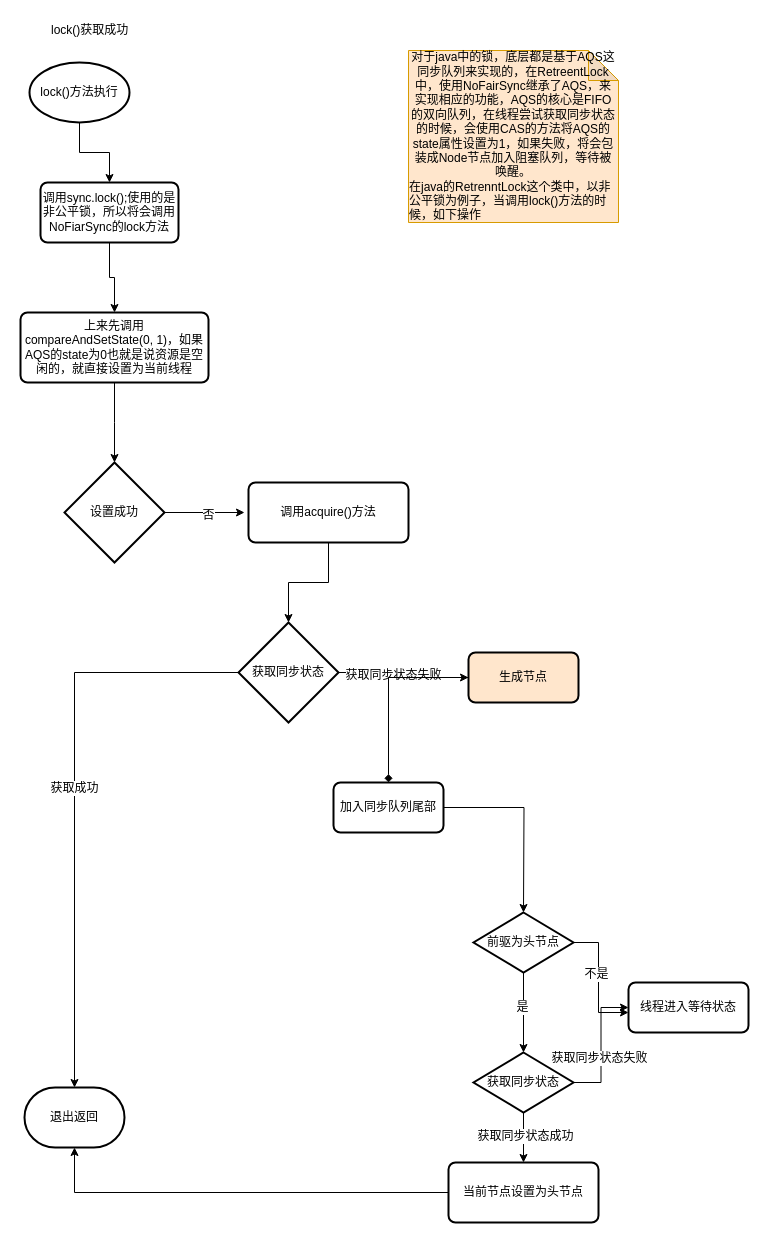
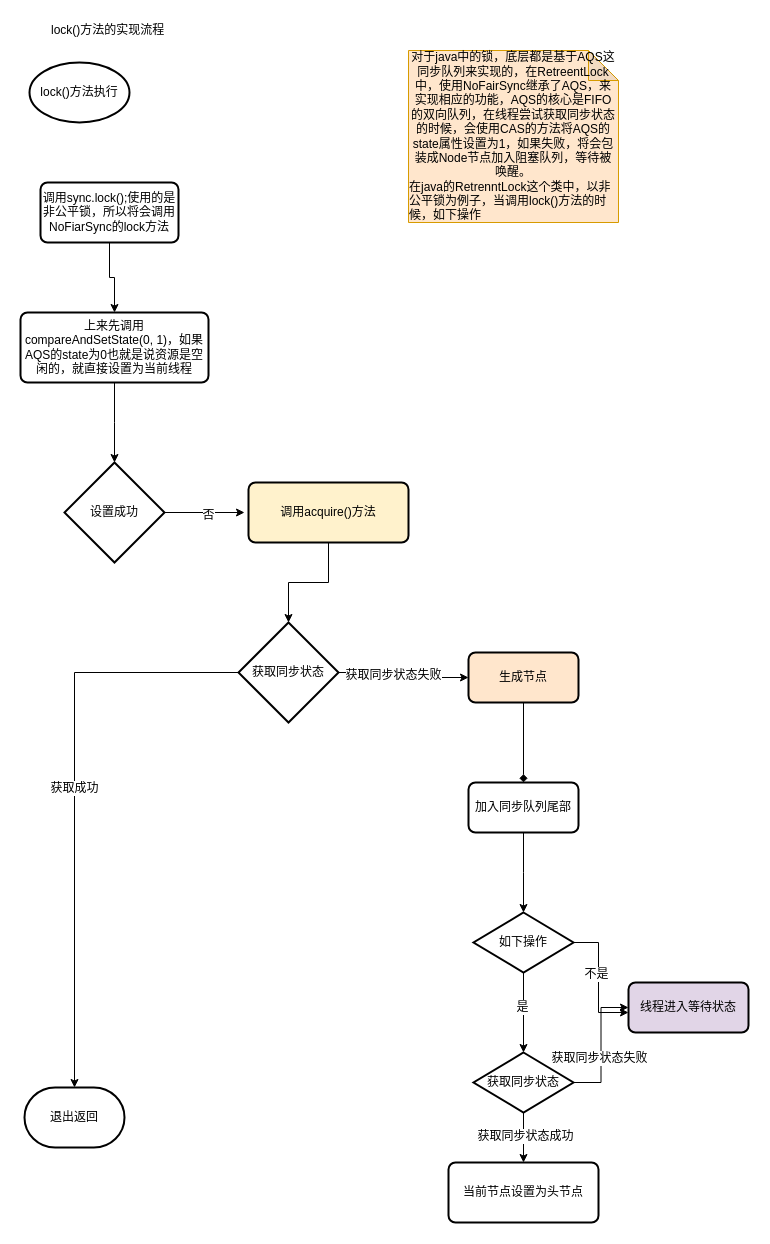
node "lock()获取成功": label "lock()获取成功" -> "lock()方法的实现流程"
edge "lock()方法执行" -> "调用sync.lock();使用的是非公平锁，所以将会调用NoFiarSync的lock方法": removed
node "调用acquire()方法": fillcolor #ffffff -> #fff2cc
node "加入同步队列尾部": moved (389, 808) -> (524, 808)
node "前驱为头节点": label "前驱为头节点" -> "如下操作"
node "线程进入等待状态": fillcolor #ffffff -> #e1d5e7
edge "当前节点设置为头节点" -> "退出返回": removed
